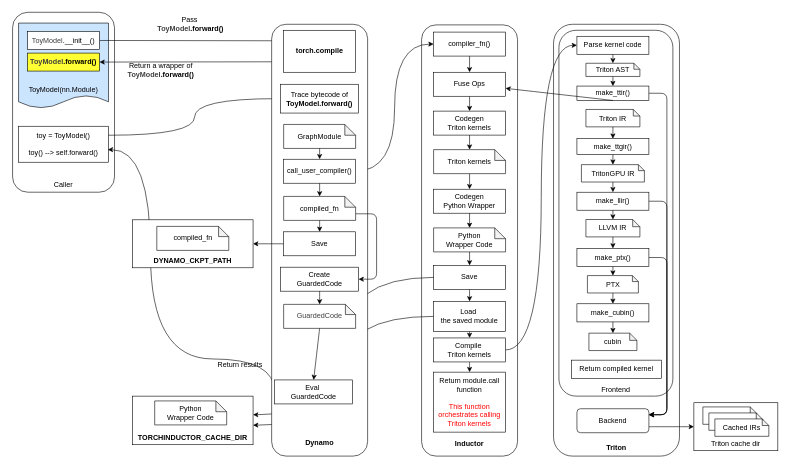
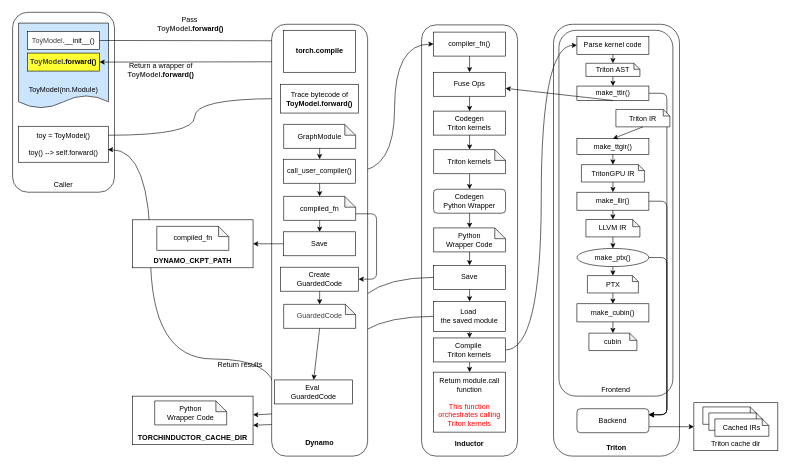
node "Triton IR": moved (613, 118) -> (643, 118)
node "Codegen Python Wrapper": shape rectangle -> rounded rectangle
node "make_ptx()": shape rectangle -> ellipse
node "Return compiled kernel": removed
